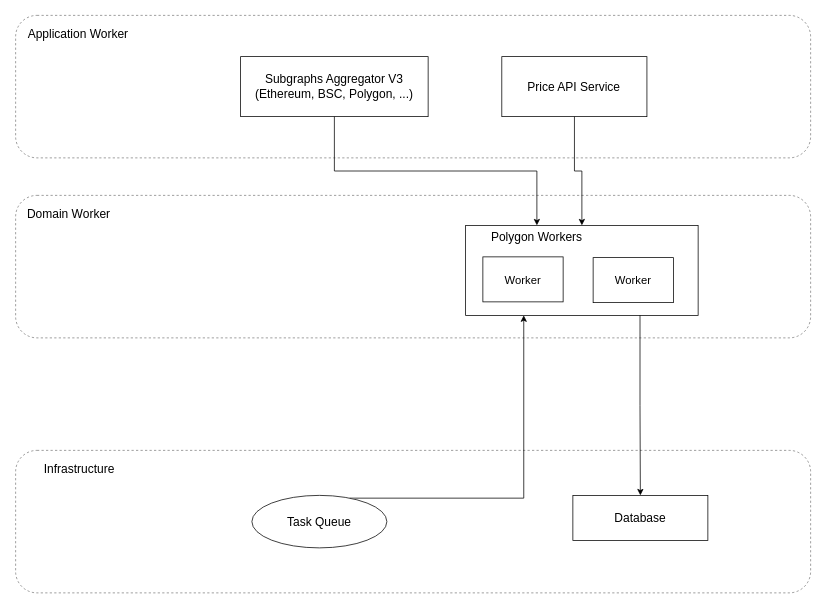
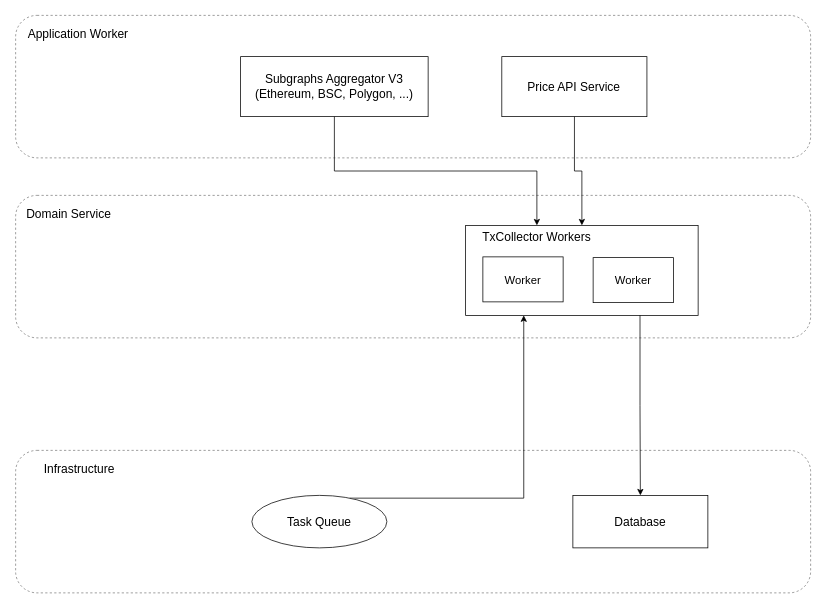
node "Domain Worker": label "Domain Worker" -> "Domain Service"
node "Polygon Workers": label "Polygon Workers" -> "TxCollector Workers"
node "Database": size 135x45 -> 135x53
